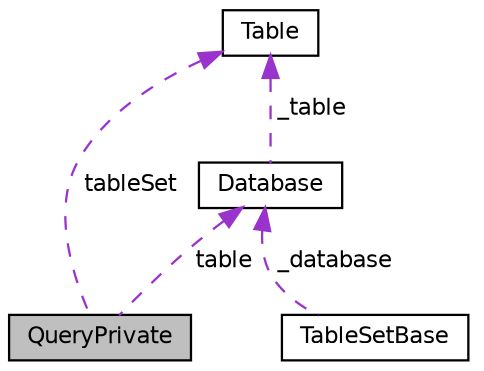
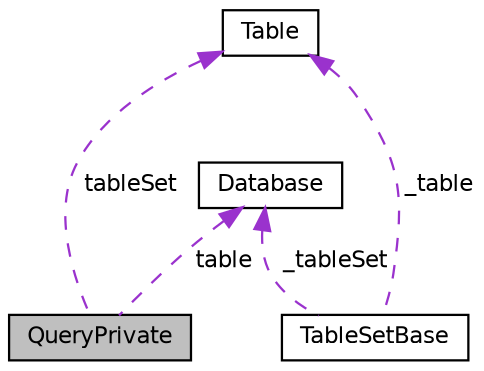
edge "Database" -> "Table": now "TableSetBase" -> "Table"
edge "TableSetBase" -> "Database": label " _database" -> " _tableSet"
